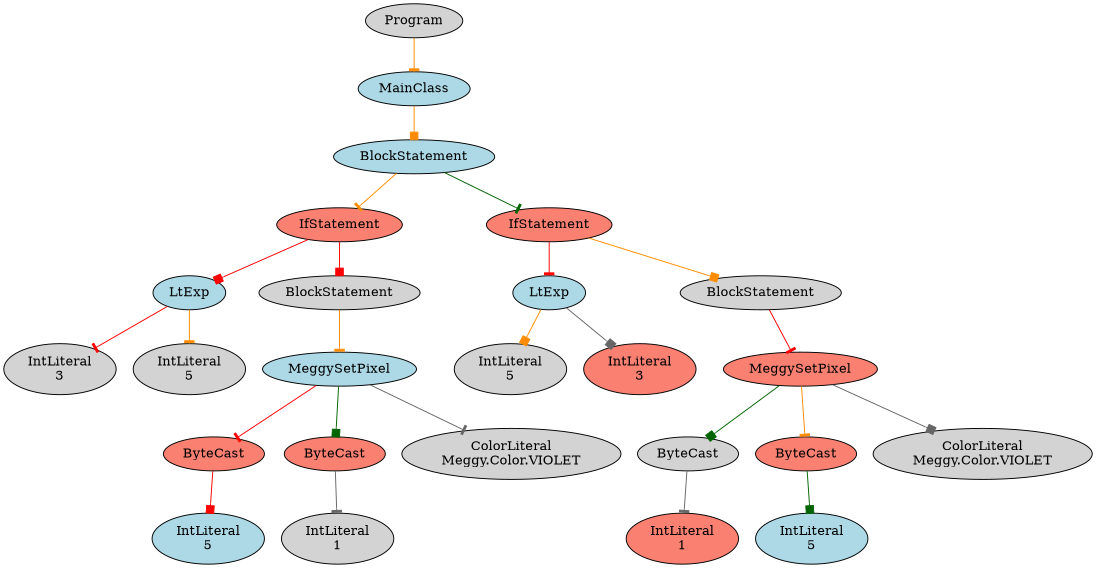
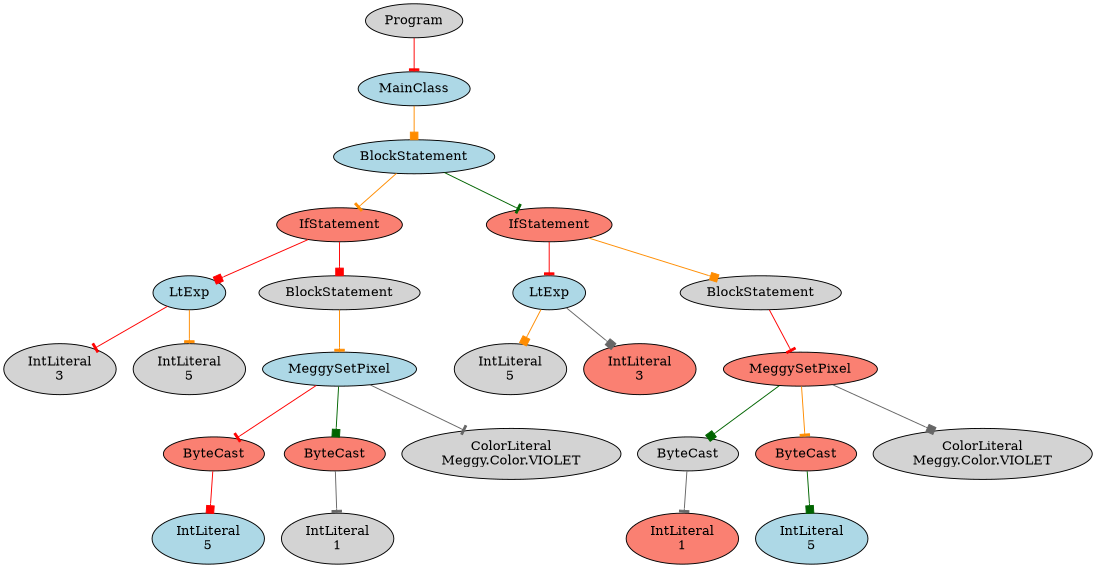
edge "Program" -> "MainClass": color darkorange -> red
